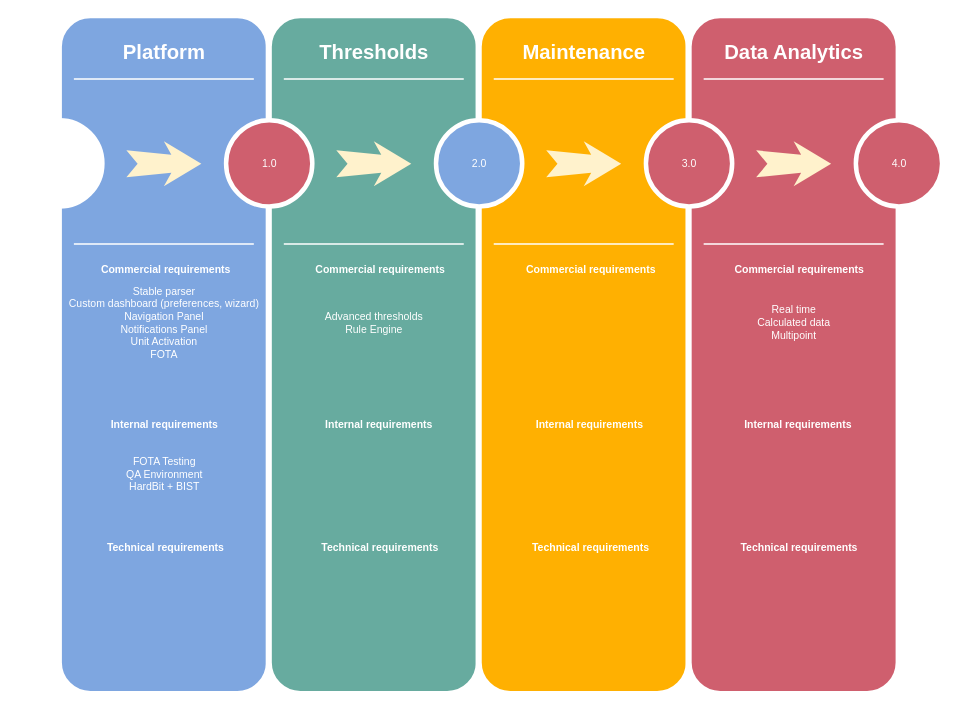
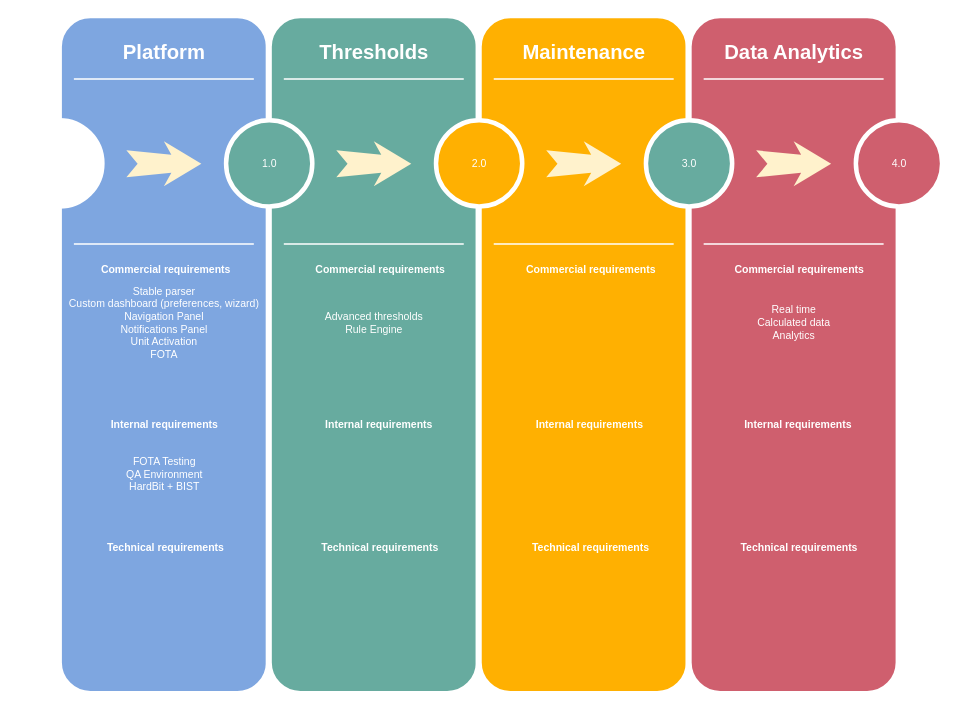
node "1.0": fillcolor #cf5f6e -> #67ab9f
node "2.0": fillcolor #7ea6e0 -> #ffb001
node "3.0": fillcolor #cf5f6e -> #67ab9f
node "Real time Calculated data Multipoint": label "Real time Calculated data Multipoint" -> "Real time Calculated data Analytics"
